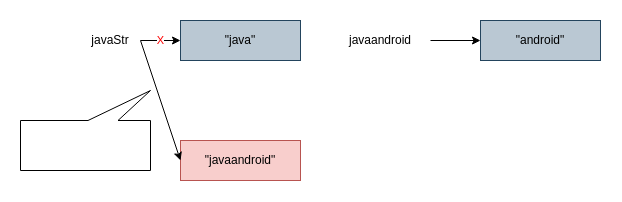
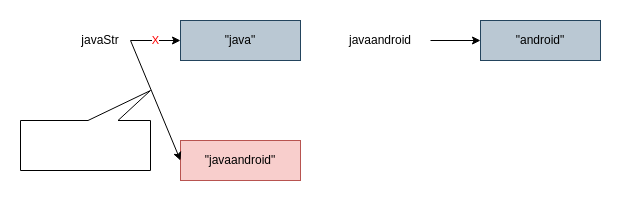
node "javaStr": moved (111, 41) -> (101, 41)
